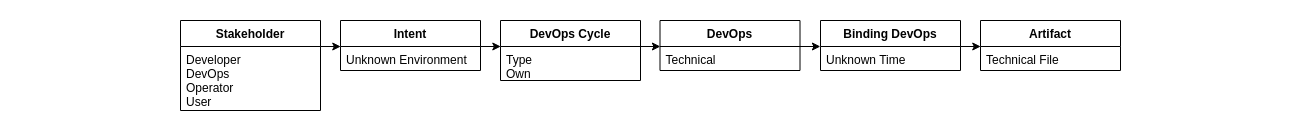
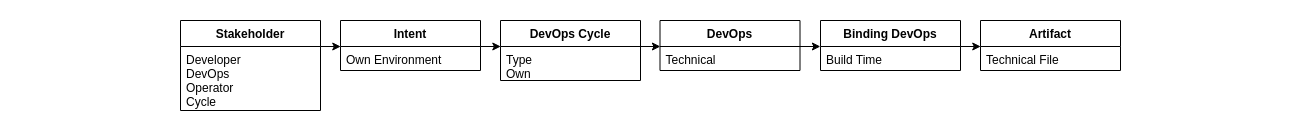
node "Developer DevOps Operator User": label "Developer DevOps Operator User" -> "Developer DevOps Operator Cycle"
node "Unknown Environment": label "Unknown Environment" -> "Own Environment"
node "Unknown Time": label "Unknown Time" -> "Build Time"
